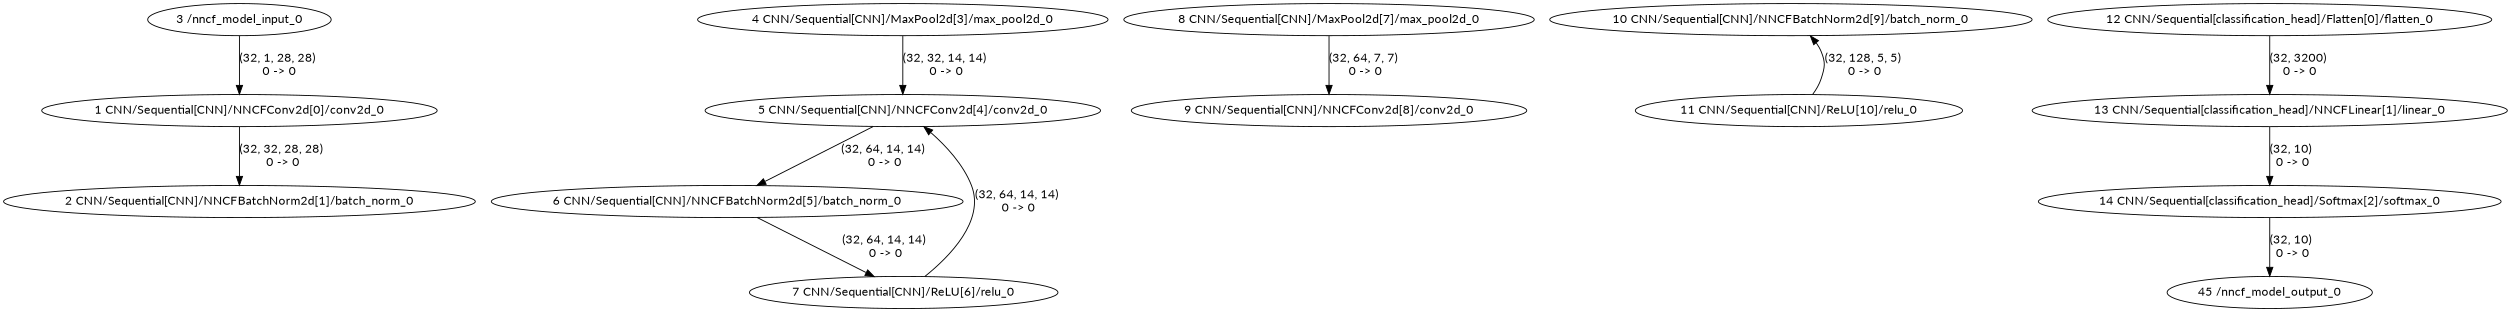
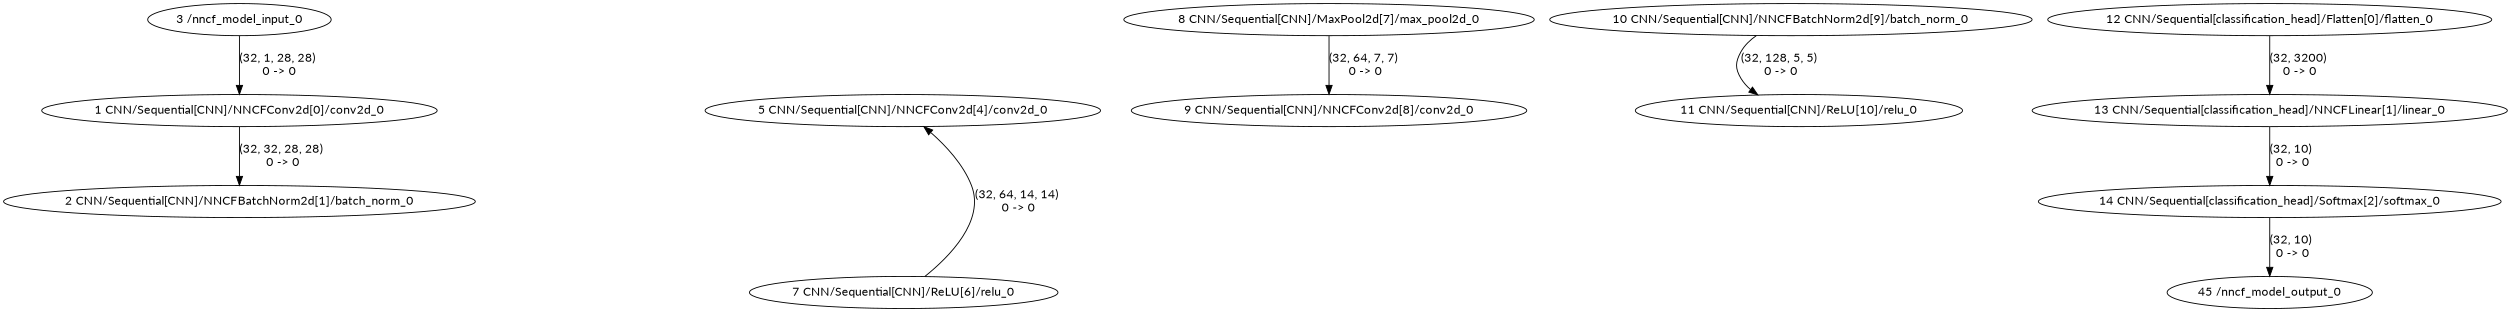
node "4 CNN/Sequential[CNN]/MaxPool2d[3]/max_pool2d_0": removed
edge "11 CNN/Sequential[CNN]/ReLU[10]/relu_0" -> "10 CNN/Sequential[CNN]/NNCFBatchNorm2d[9]/batch_norm_0": reversed
node "6 CNN/Sequential[CNN]/NNCFBatchNorm2d[5]/batch_norm_0": removed
